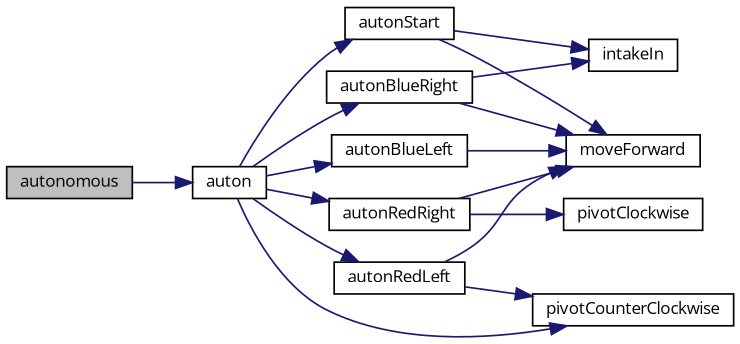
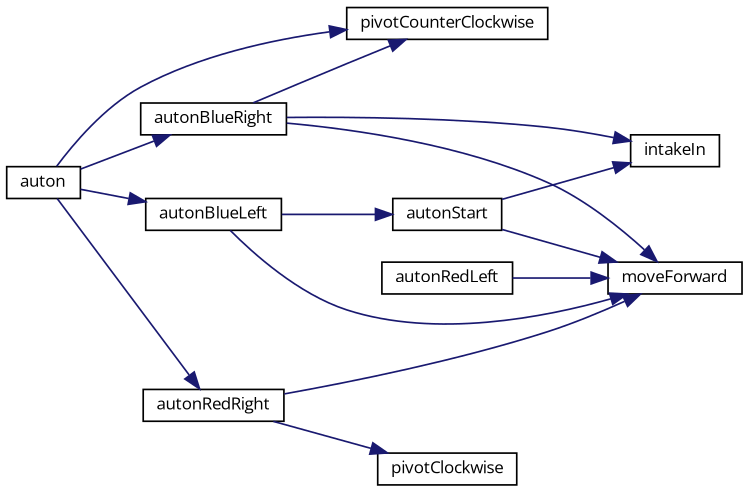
edge "auton" -> "autonStart": now "autonBlueLeft" -> "autonStart"
node "autonomous": removed
edge "auton" -> "autonRedLeft": removed
edge "autonRedLeft" -> "pivotCounterClockwise": now "autonBlueRight" -> "pivotCounterClockwise"
